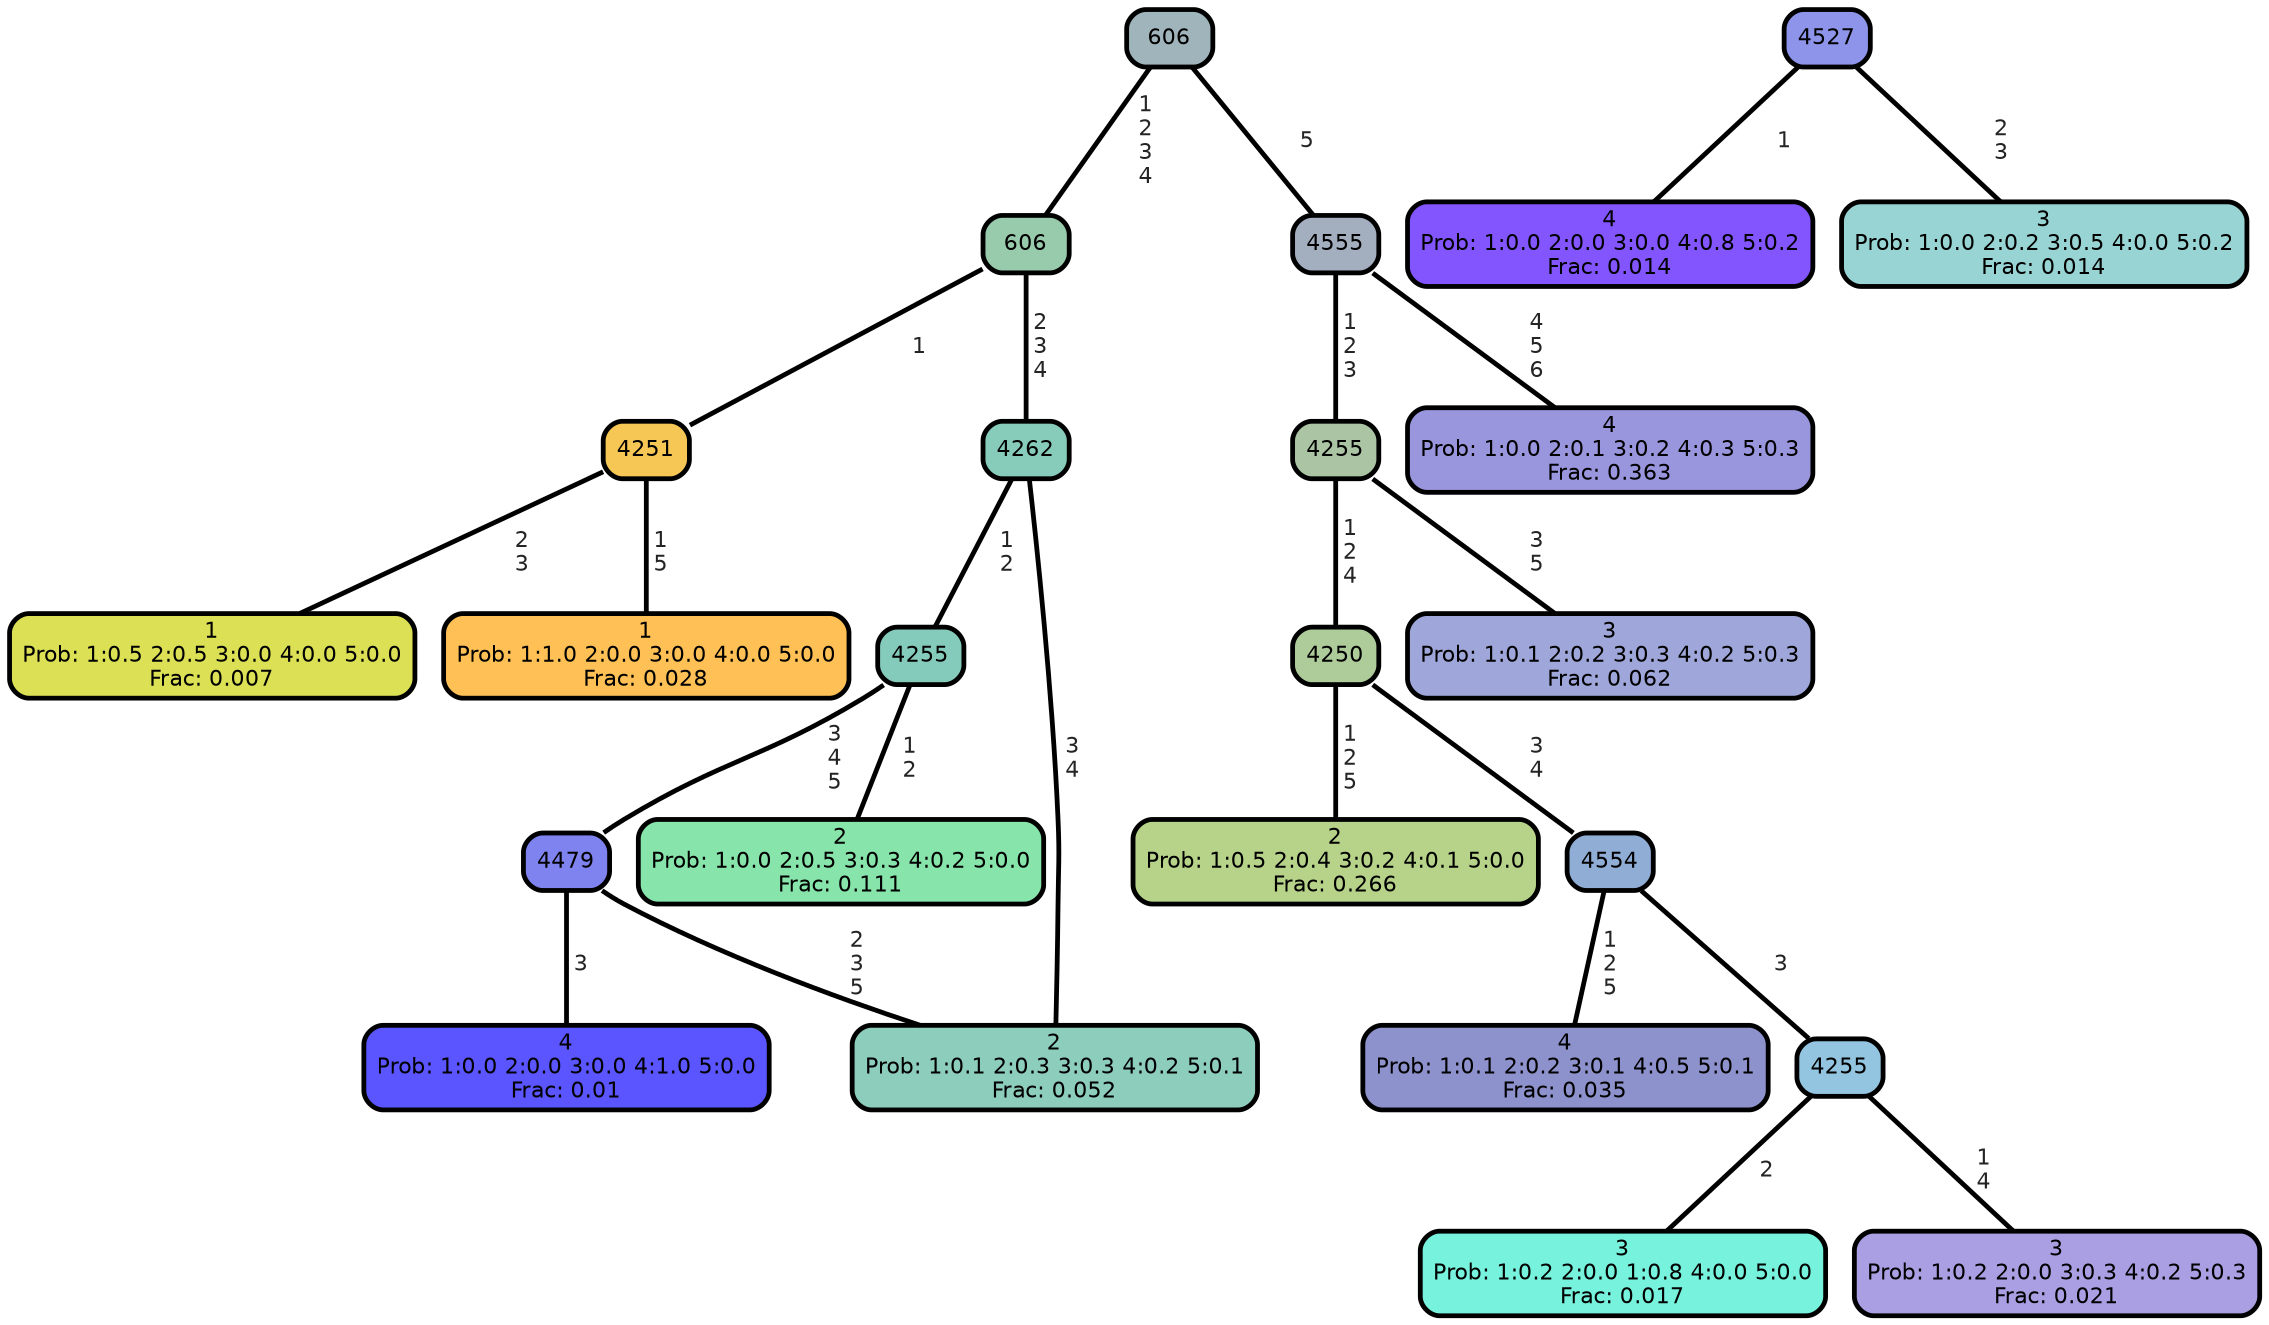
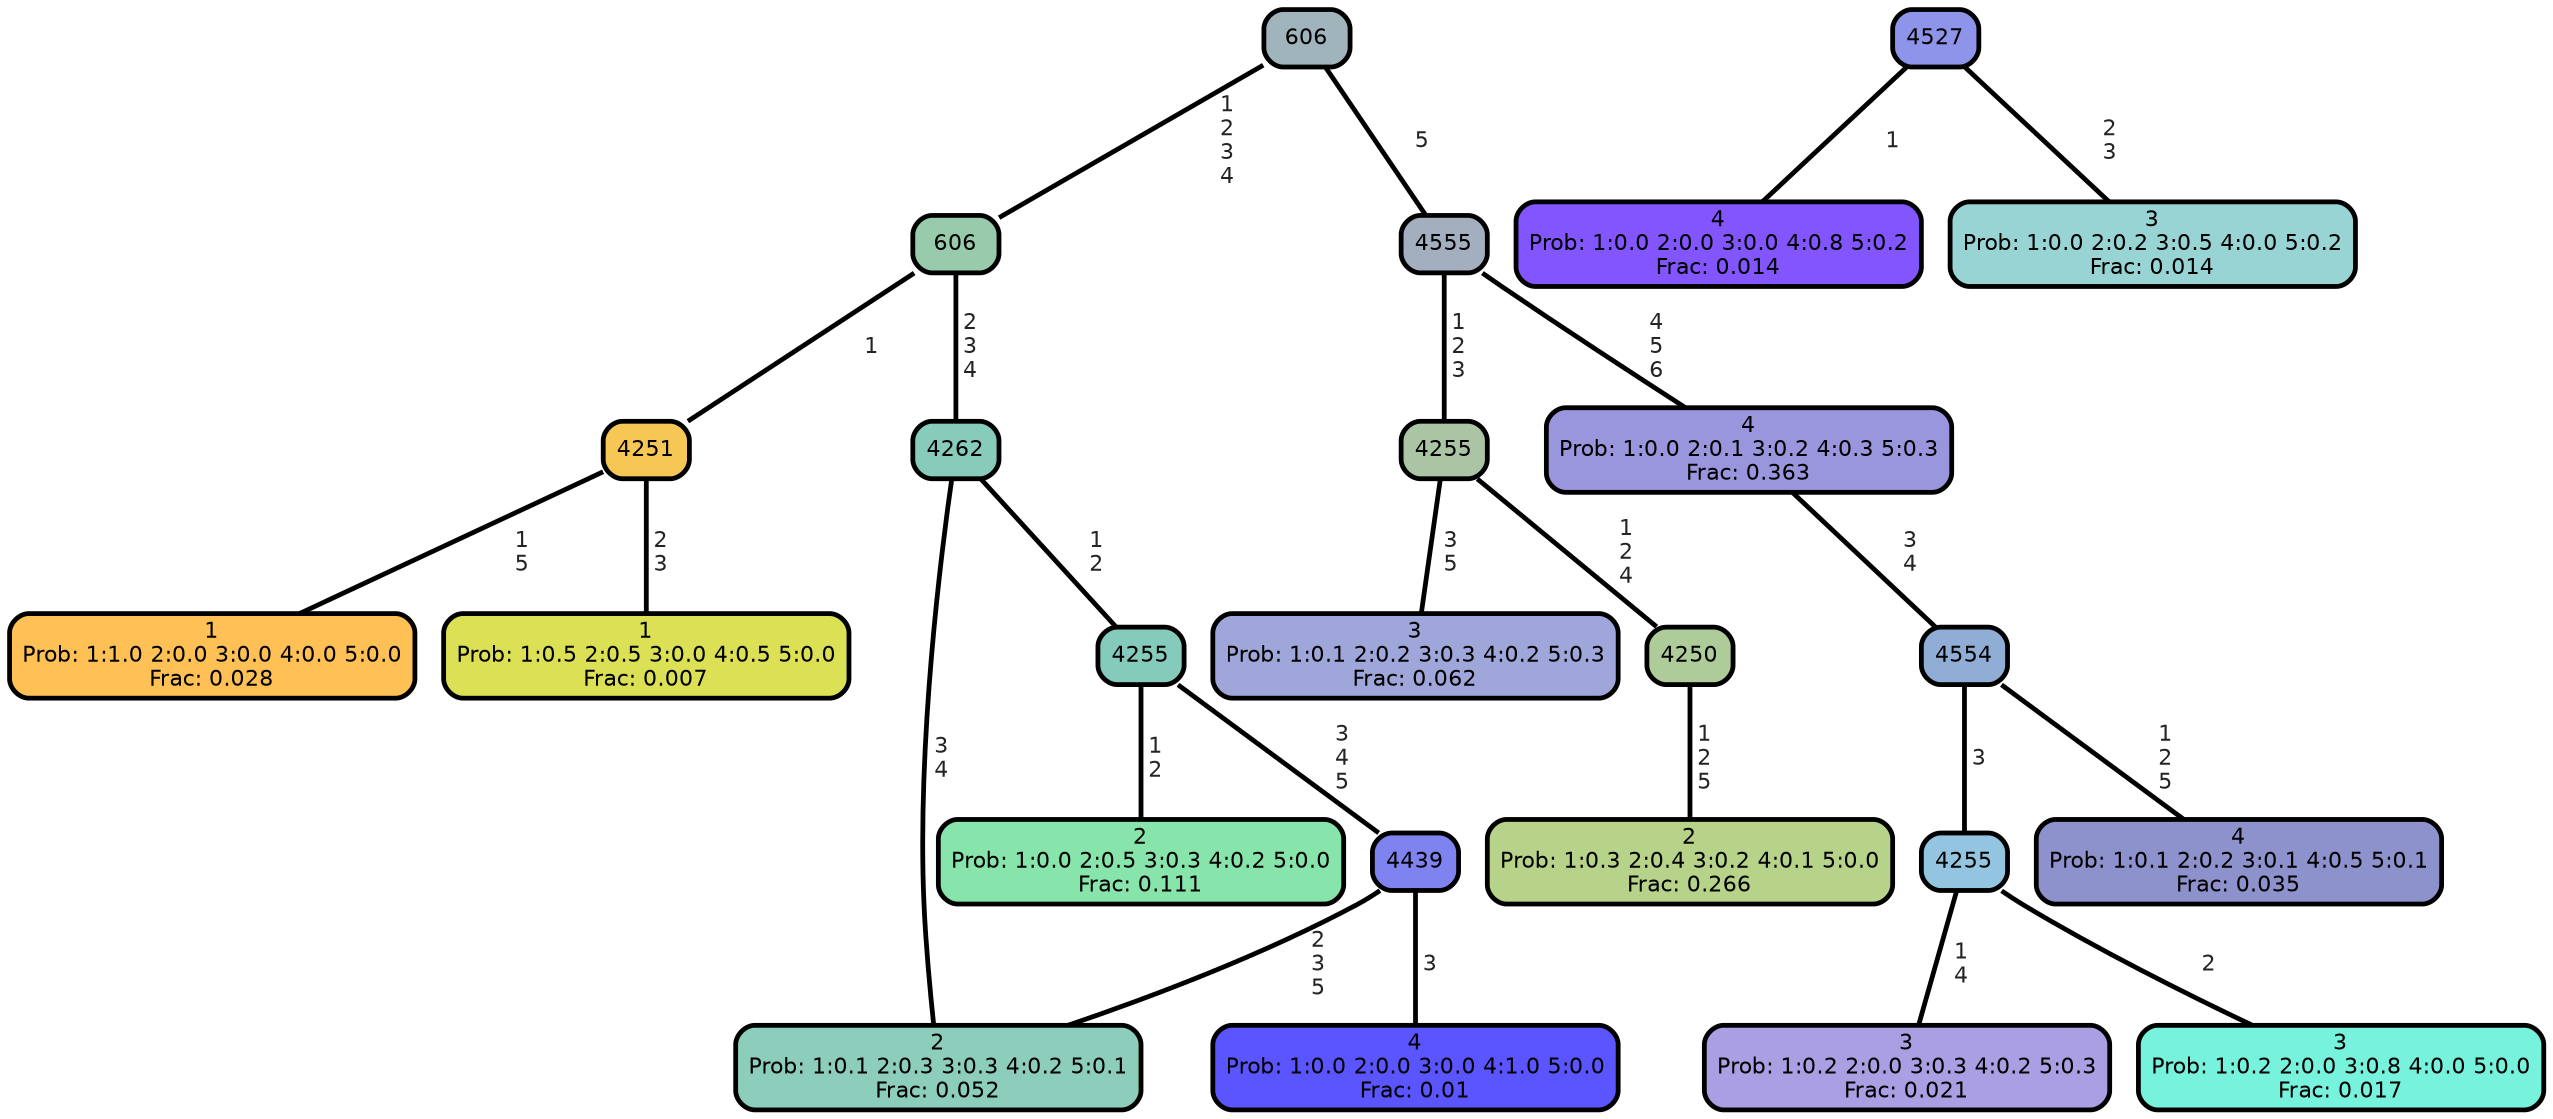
node "1 Prob: 1:0.5 2:0.5 3:0.0 4:0.0 5:0.0 Frac: 0.007": label "1 Prob: 1:0.5 2:0.5 3:0.0 4:0.0 5:0.0 Frac: 0.007" -> "1 Prob: 1:0.5 2:0.5 3:0.0 4:0.5 5:0.0 Frac: 0.007"
edge "4250" -- "4554": now "4 Prob: 1:0.0 2:0.1 3:0.2 4:0.3 5:0.3 Frac: 0.363" -- "4554"
node "4479": label "4479" -> "4439"
node "2 Prob: 1:0.5 2:0.4 3:0.2 4:0.1 5:0.0 Frac: 0.266": label "2 Prob: 1:0.5 2:0.4 3:0.2 4:0.1 5:0.0 Frac: 0.266" -> "2 Prob: 1:0.3 2:0.4 3:0.2 4:0.1 5:0.0 Frac: 0.266"
node "3 Prob: 1:0.2 2:0.0 1:0.8 4:0.0 5:0.0 Frac: 0.017": label "3 Prob: 1:0.2 2:0.0 1:0.8 4:0.0 5:0.0 Frac: 0.017" -> "3 Prob: 1:0.2 2:0.0 3:0.8 4:0.0 5:0.0 Frac: 0.017"
